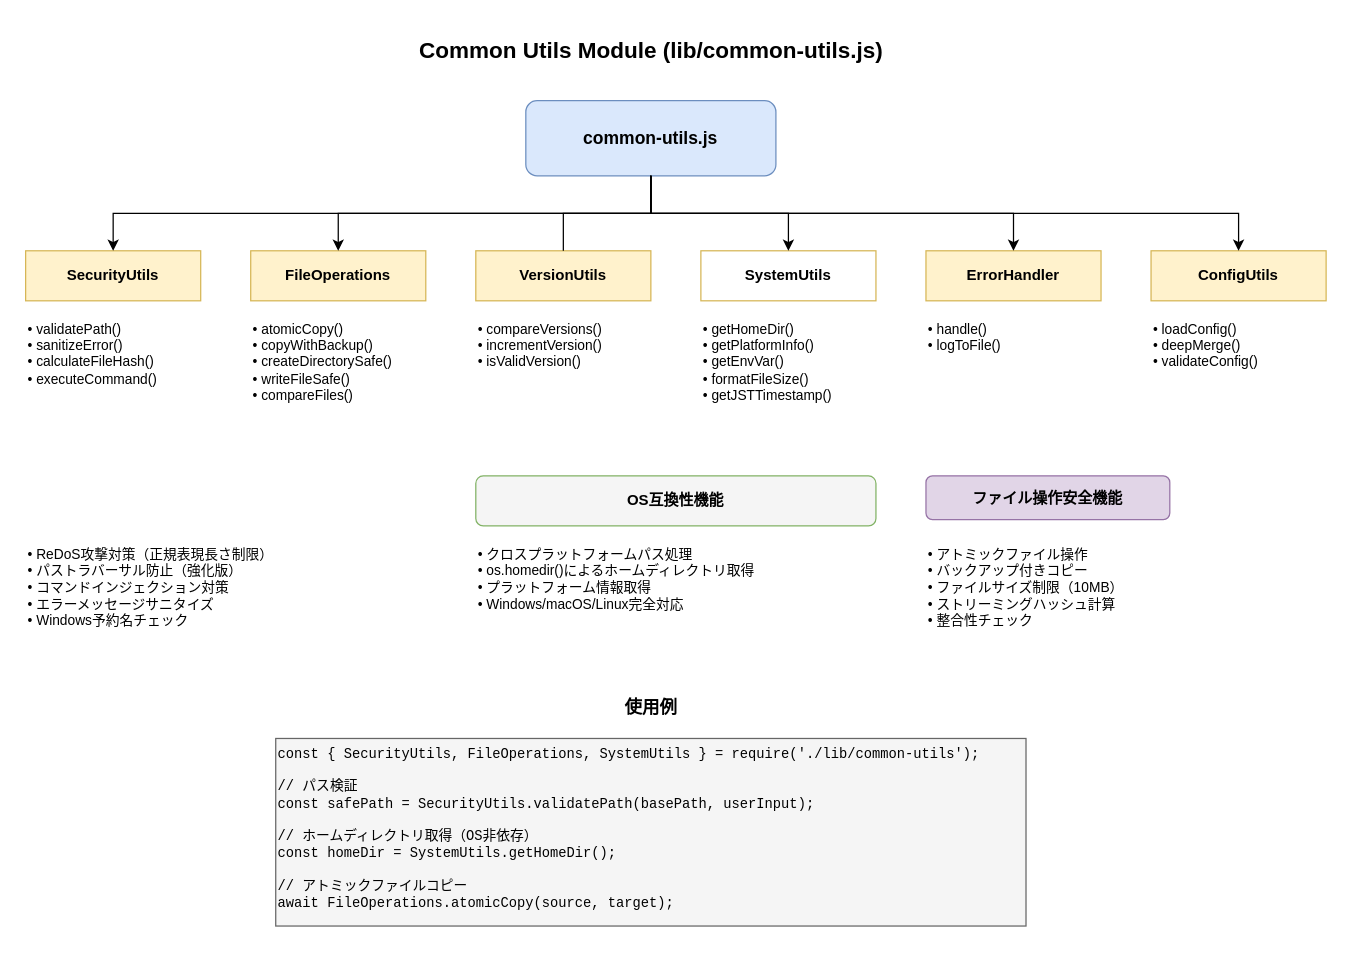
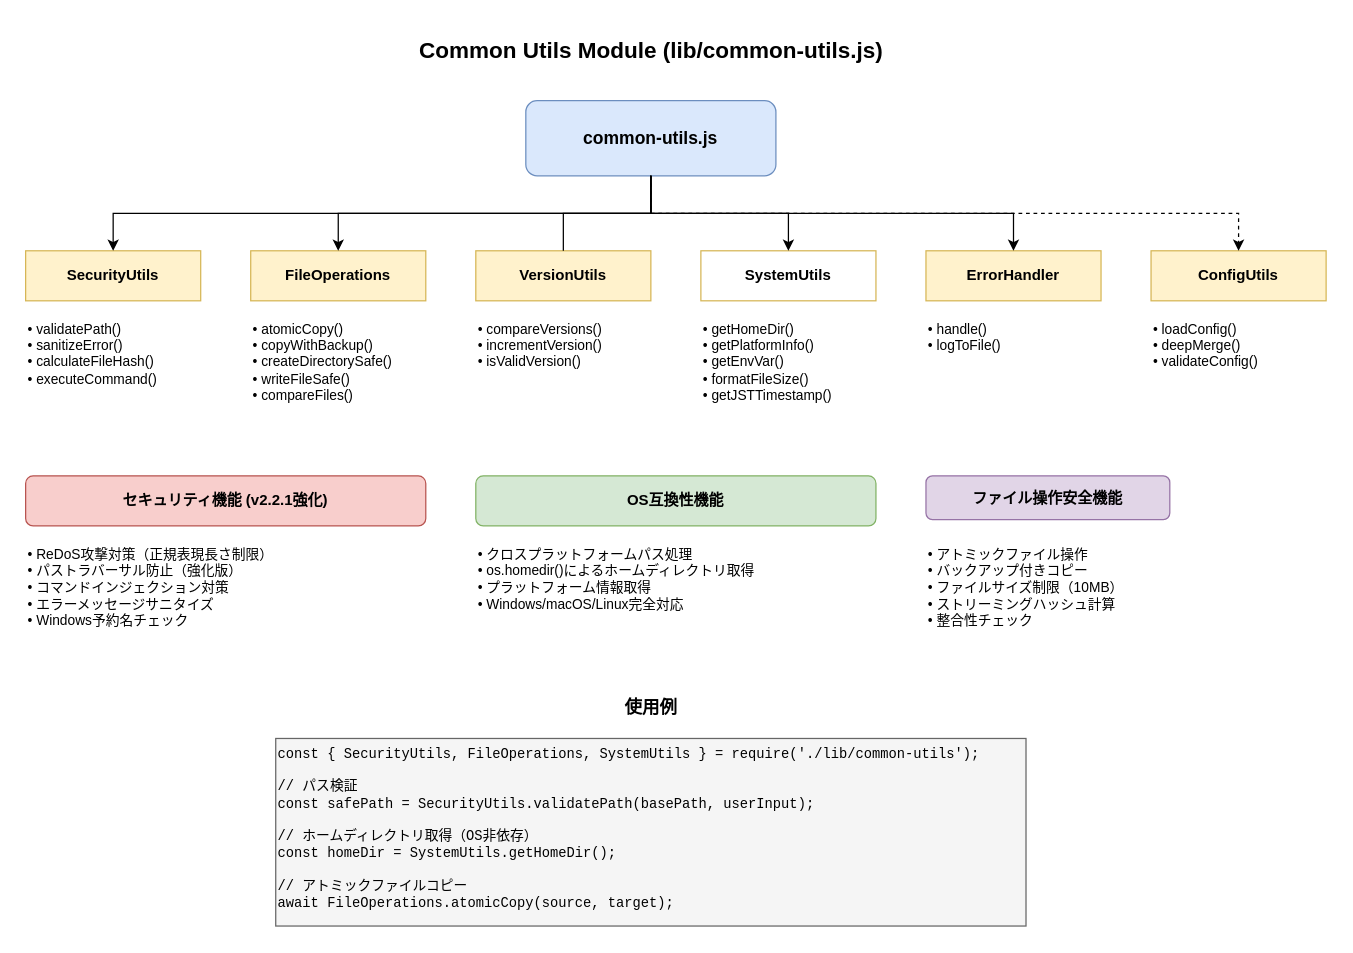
edge "common-utils.js" -> "ConfigUtils": style solid -> dashed
node "セキュリティ機能 (v2.2.1強化)": added
node "OS互換性機能": fillcolor #f5f5f5 -> #d5e8d4
